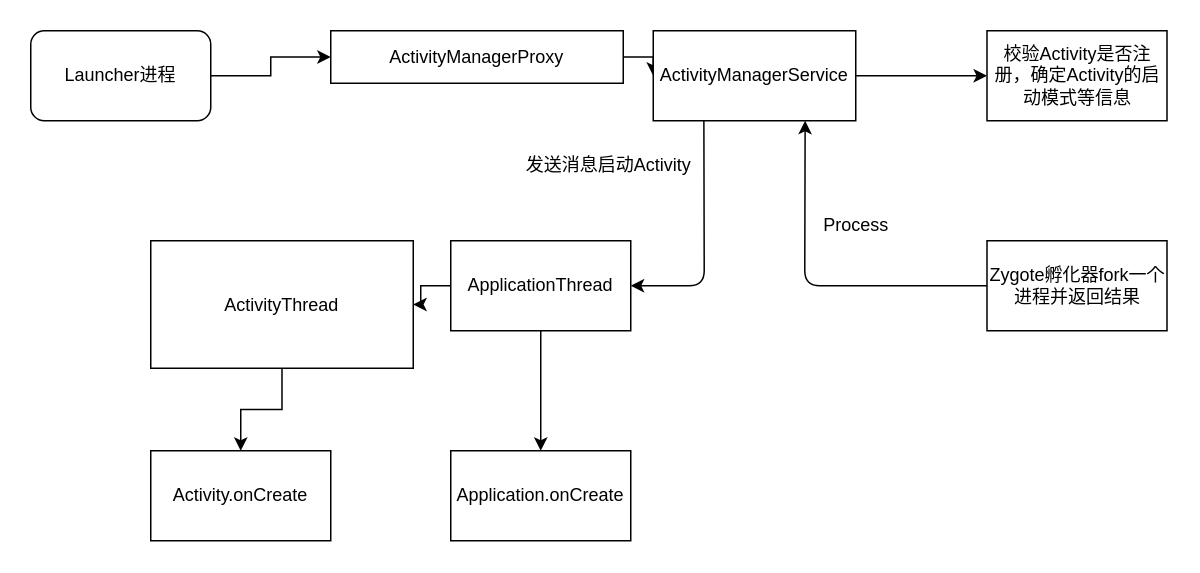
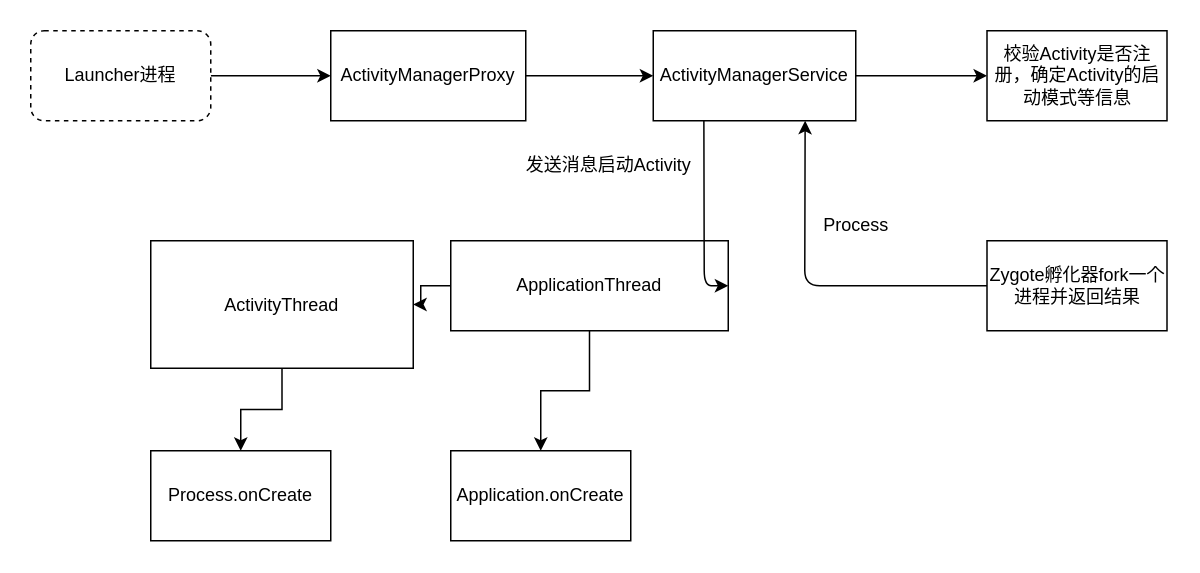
node "ActivityManagerProxy": size 293x53 -> 195x90
node "Launcher进程": style solid -> dashed
node "ApplicationThread": size 180x90 -> 278x90
node "Activity.onCreate": label "Activity.onCreate" -> "Process.onCreate"
